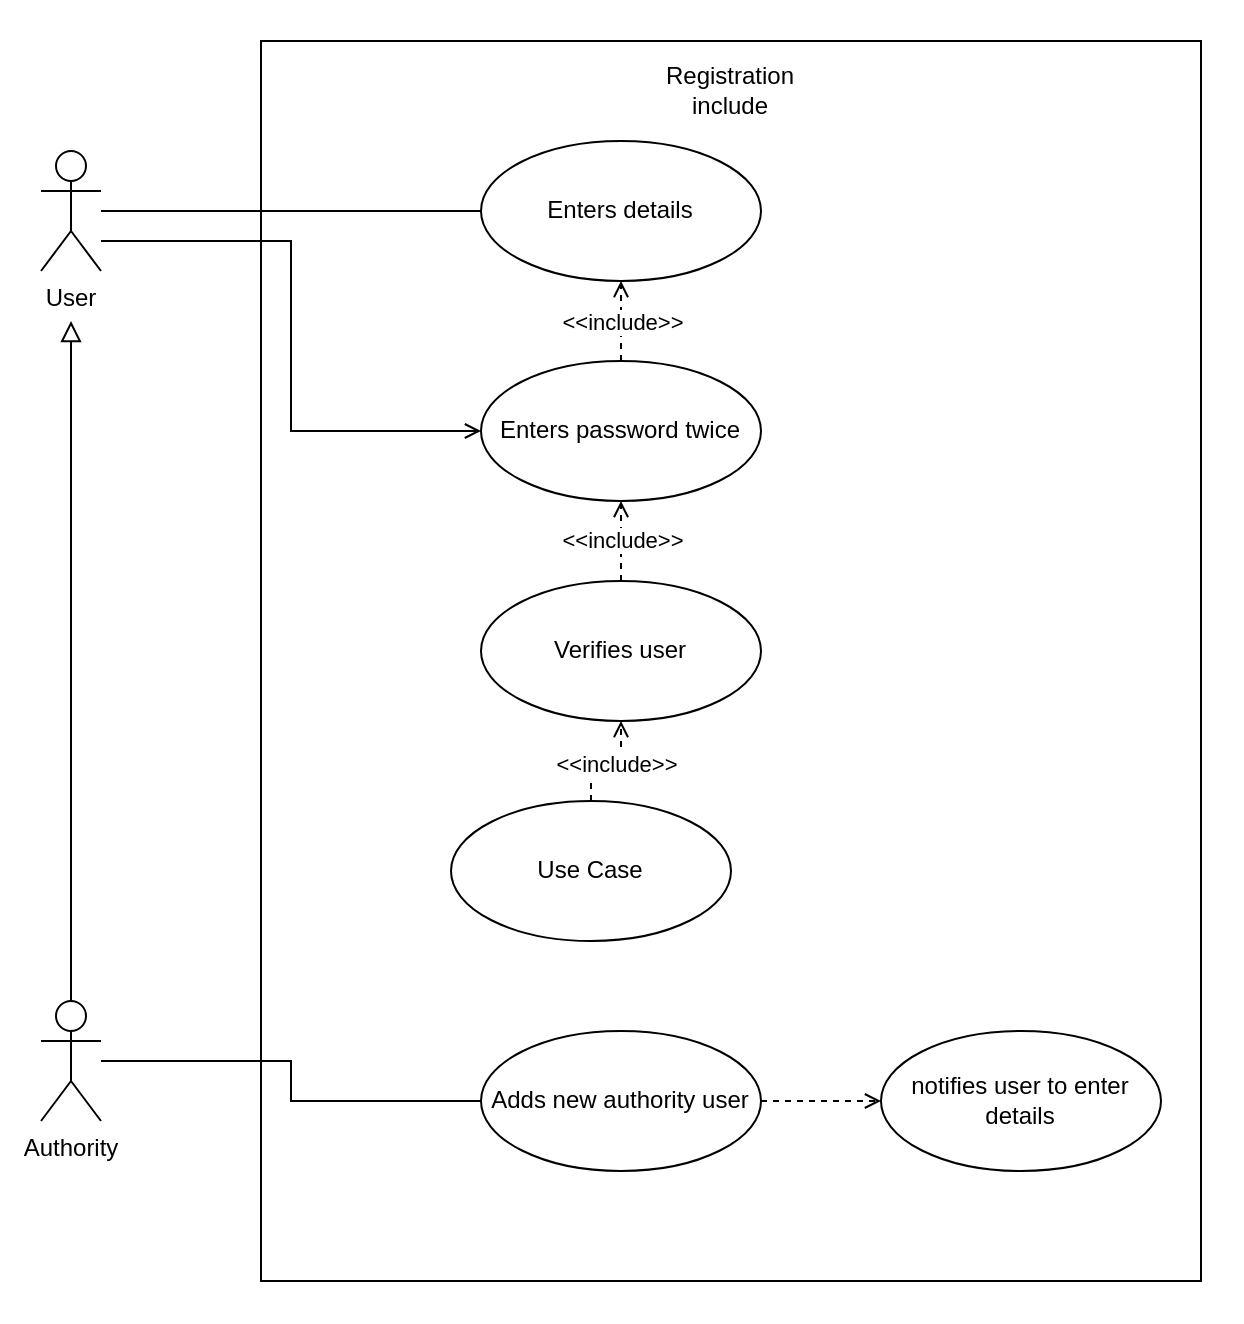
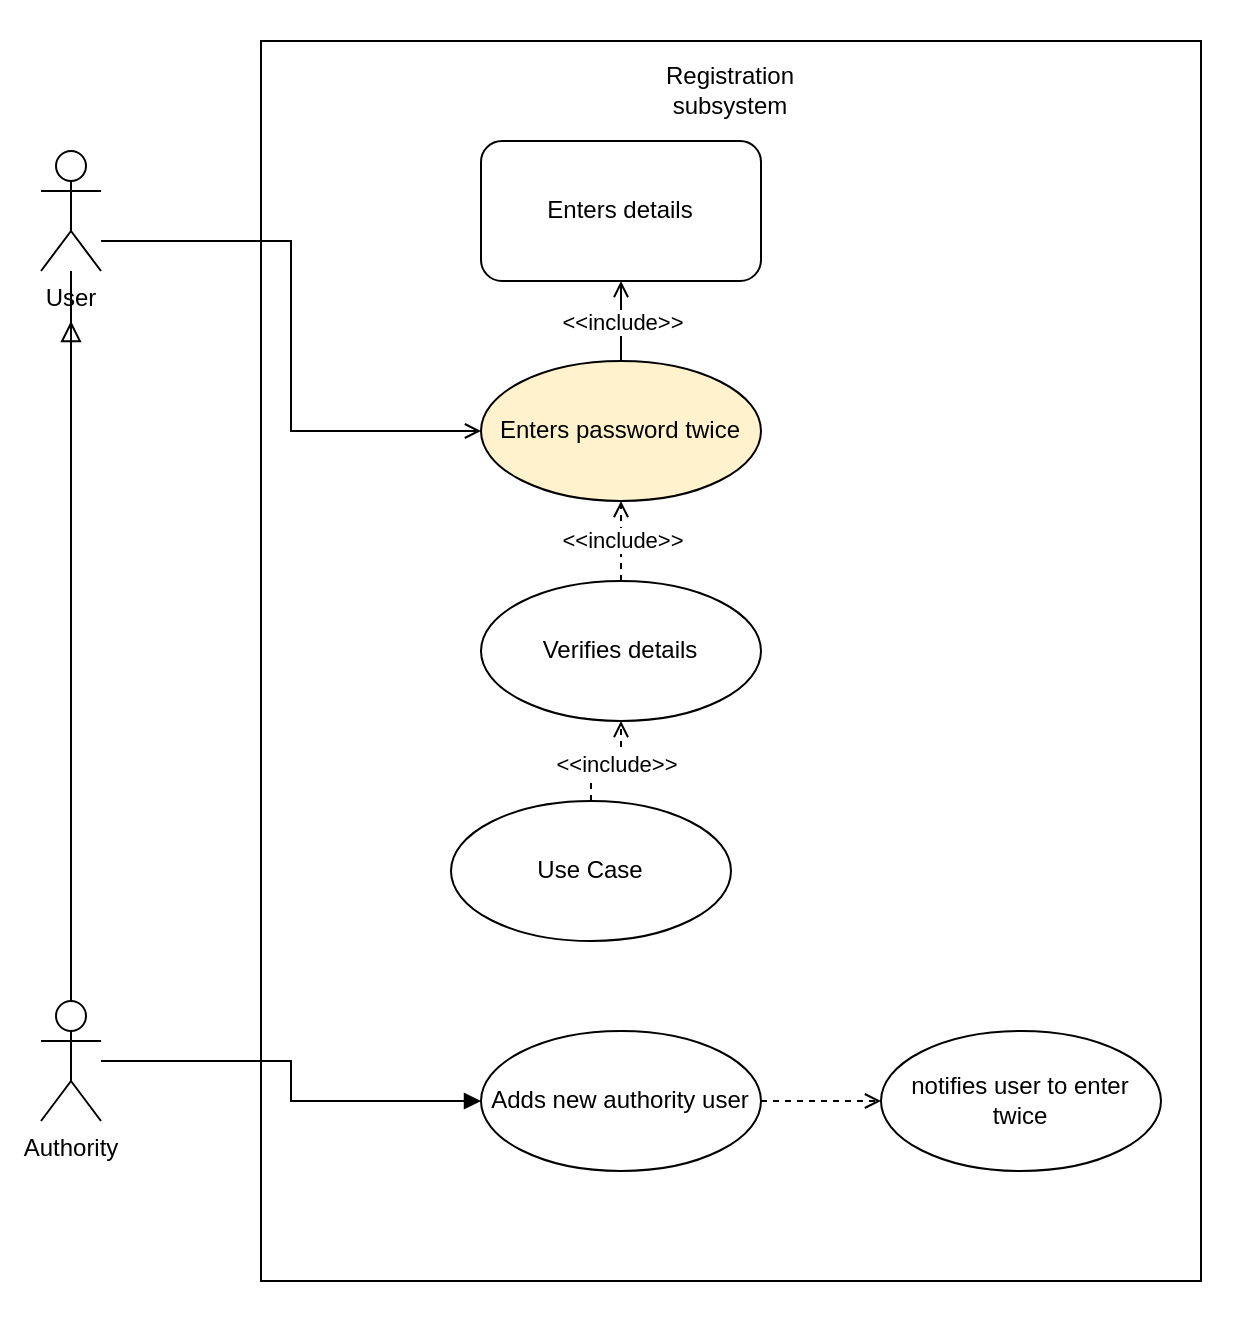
node "Registration include": label "Registration include" -> "Registration subsystem"
edge "User" -- "Enters details": now "User" -- "Authority"
node "Enters details": shape ellipse -> rounded rectangle
edge "Enters password twice" -> "Enters details": style dashed -> solid
node "Enters password twice": fillcolor #ffffff -> #fff2cc
node "Verifies user": label "Verifies user" -> "Verifies details"
edge "Authority" -- "Adds new authority user": arrowhead none -> block
node "notifies user to enter details": label "notifies user to enter details" -> "notifies user to enter twice"
